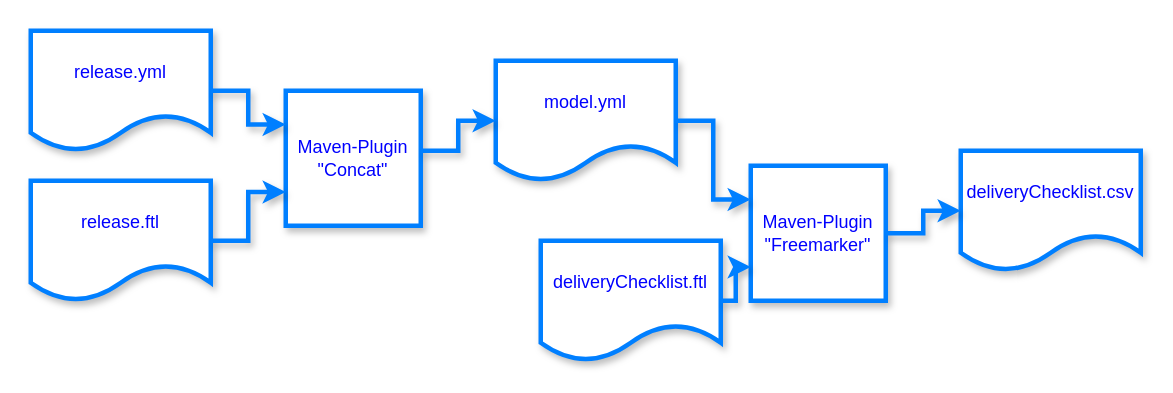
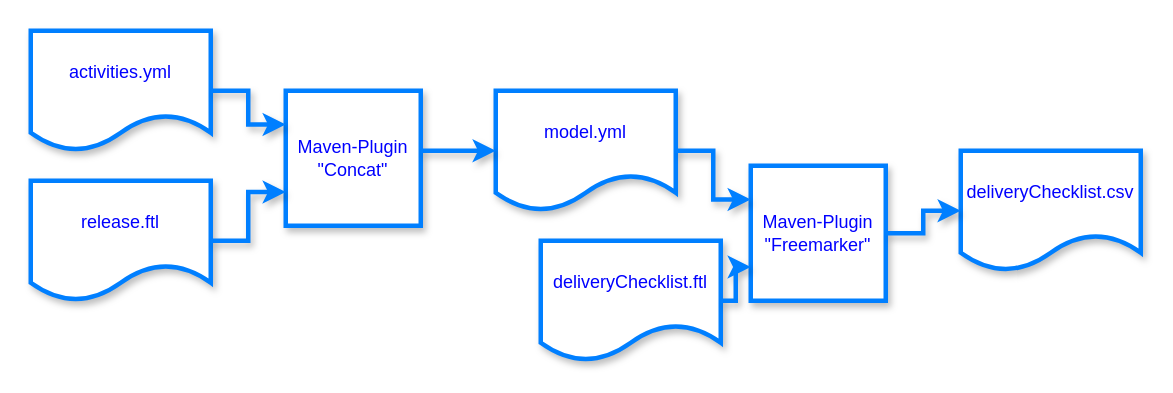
node "release.yml": label "release.yml" -> "activities.yml"
node "model.yml": moved (586, 121) -> (586, 151)
